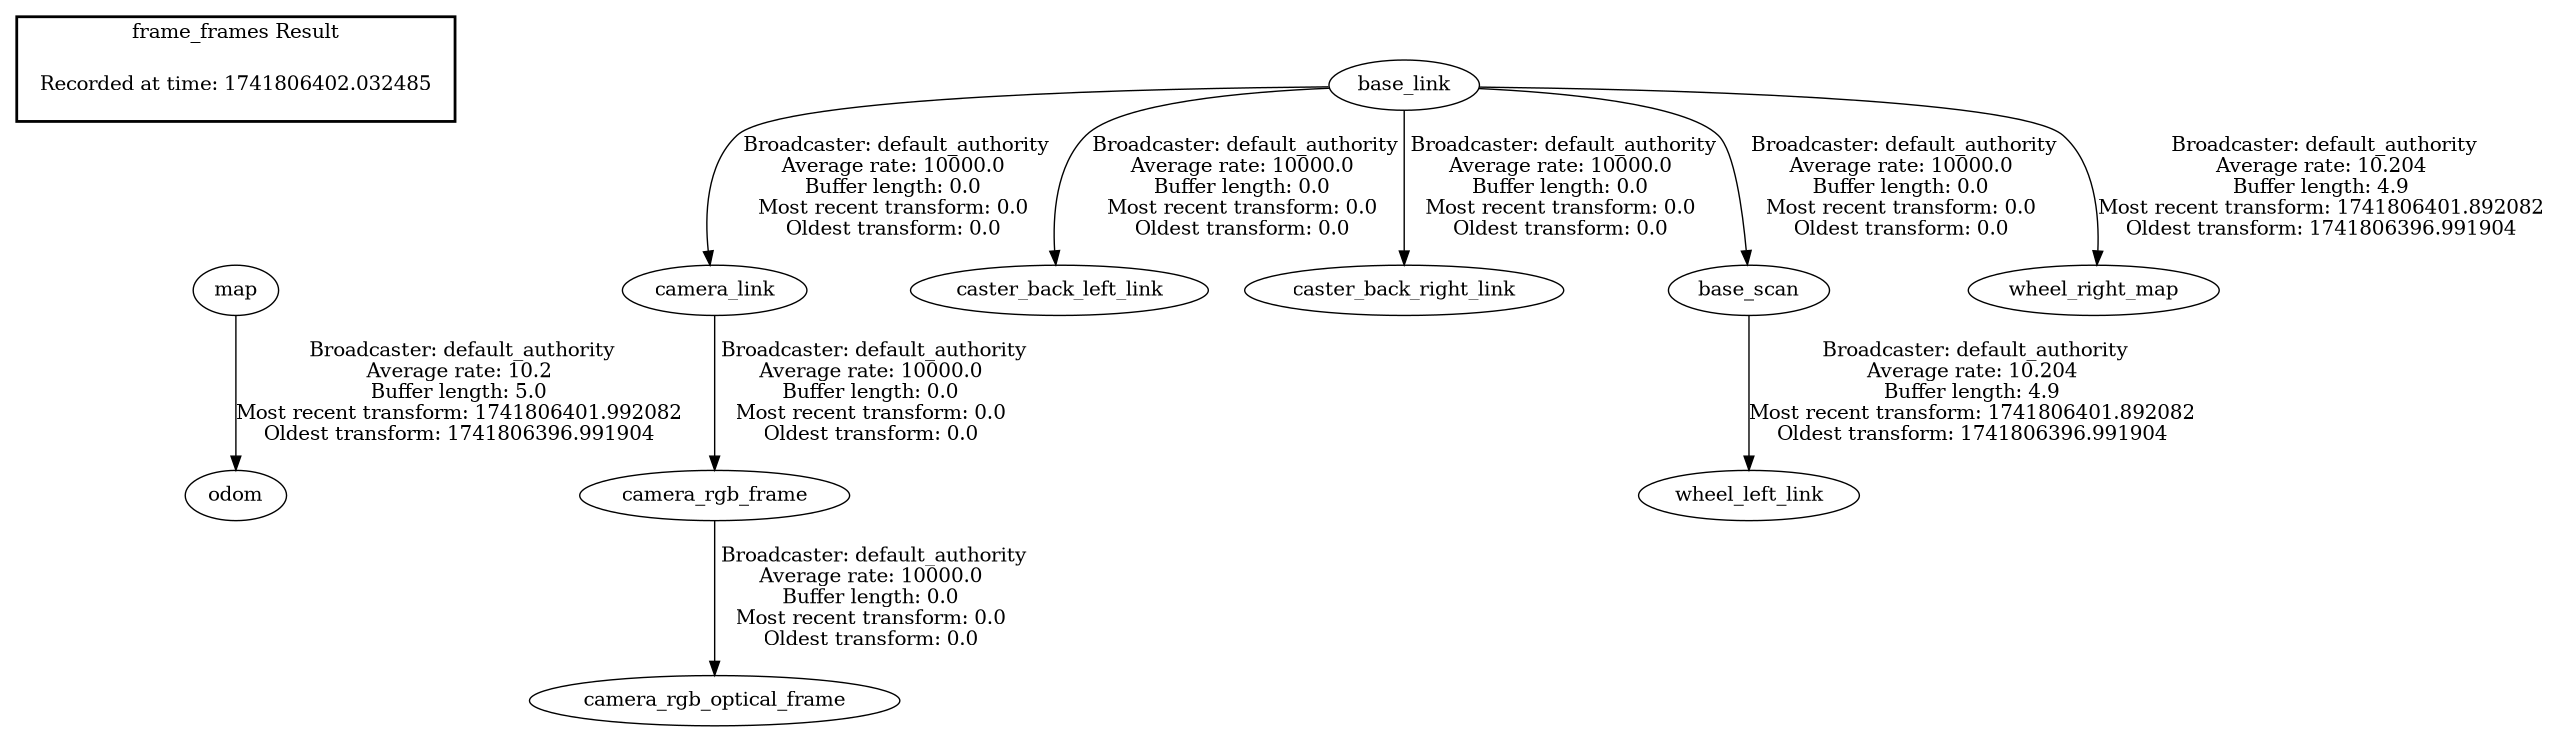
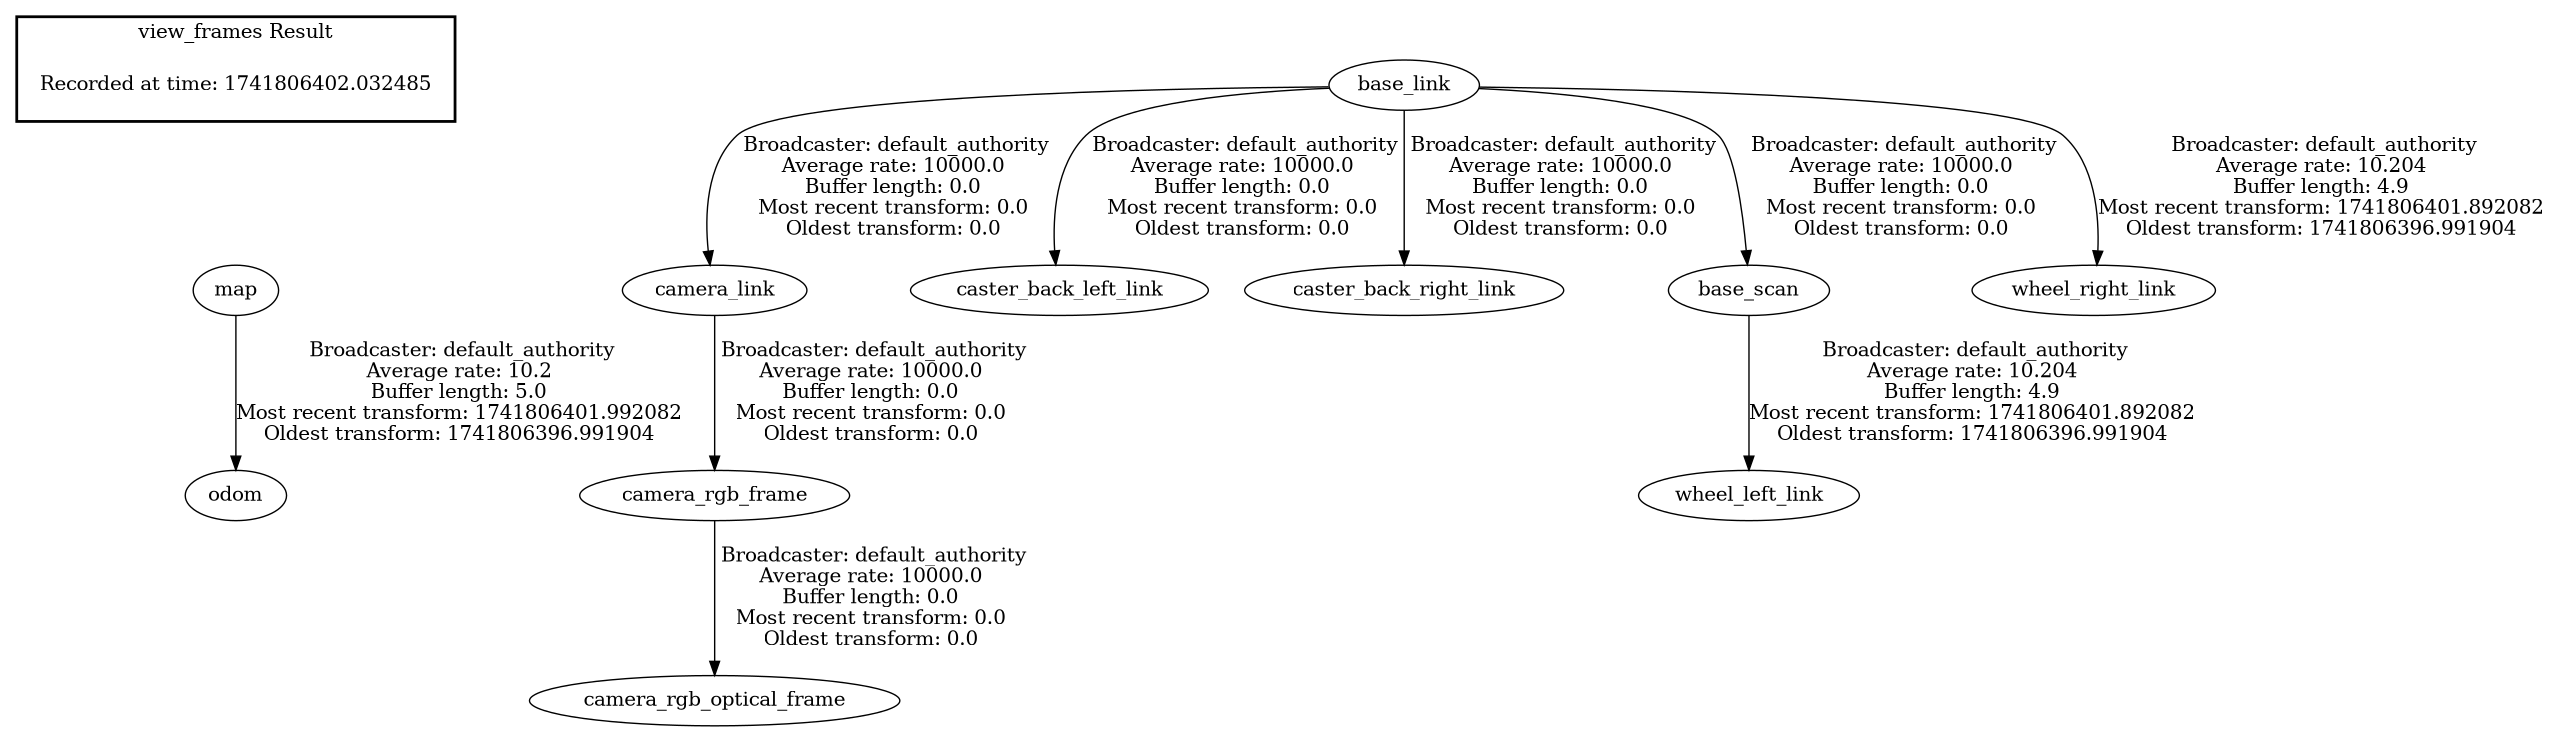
cluster "frame_frames Result": label "frame_frames Result" -> "view_frames Result"
node "wheel_right_map": label "wheel_right_map" -> "wheel_right_link"
